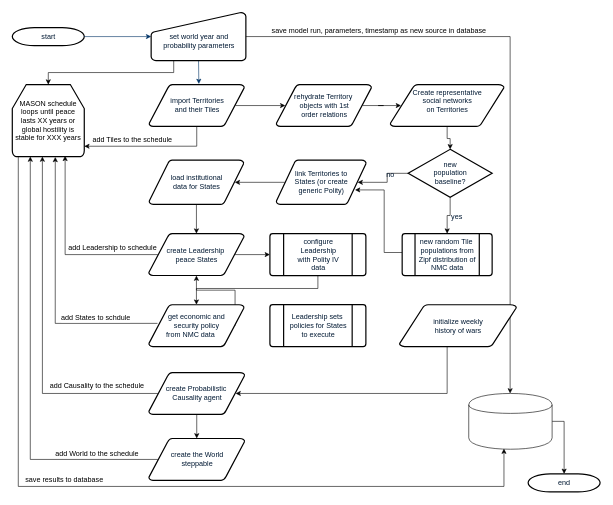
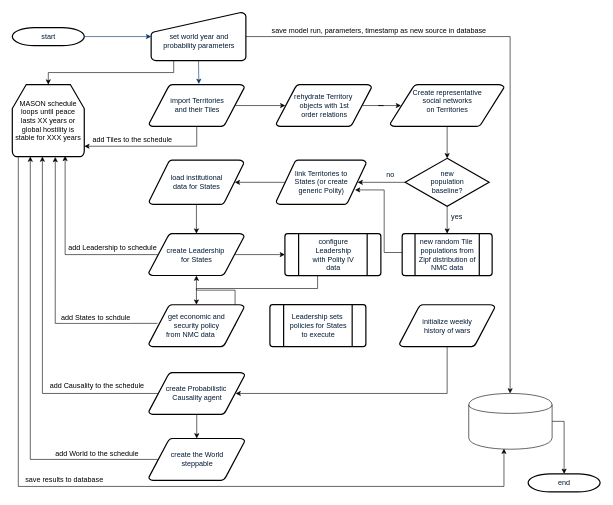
node "new population baseline?": moved (450, 173) -> (447, 182)
node "configure Leadership with Polity IV data": moved (318, 254) -> (333, 254)
node "create Leadership peace States": label "create Leadership peace States" -> "create Leadership for States"
node "initialize weekly history of wars": size 117x42 -> 95x42
